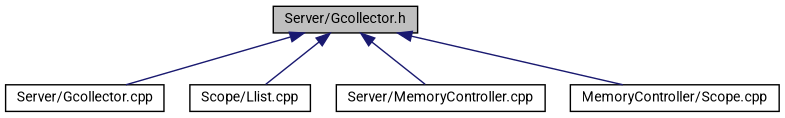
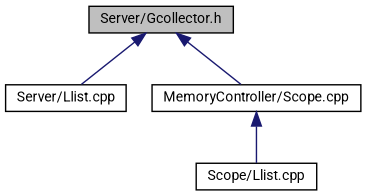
edge "Scope/Llist.cpp" -> "Server/Gcollector.h": now "Scope/Llist.cpp" -> "MemoryController/Scope.cpp"
node "Server/Gcollector.cpp": label "Server/Gcollector.cpp" -> "Server/Llist.cpp"
node "Server/MemoryController.cpp": removed
